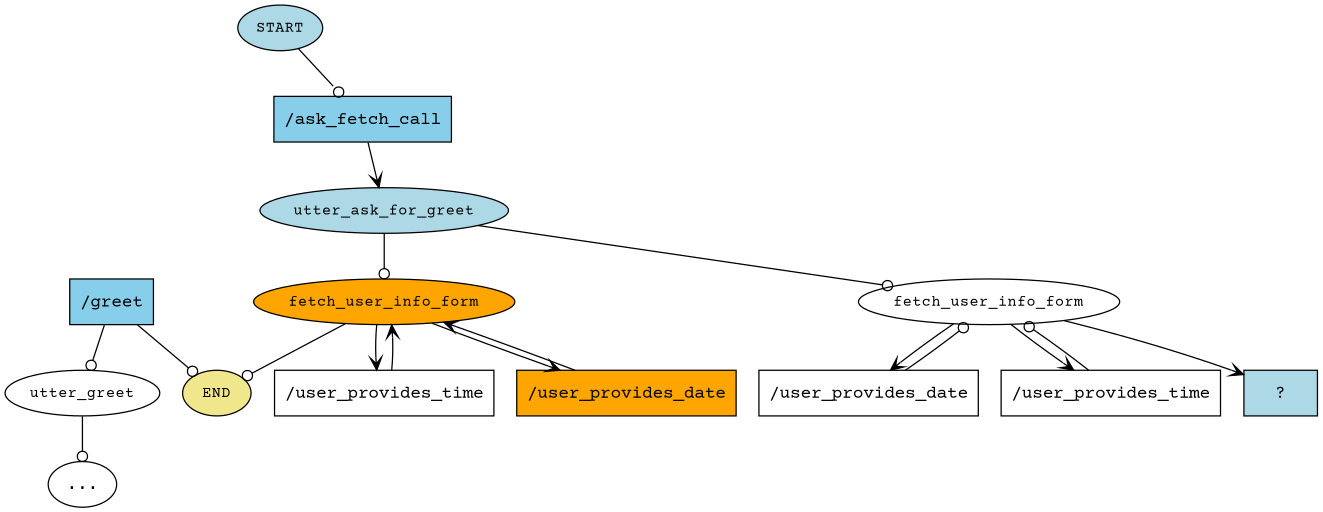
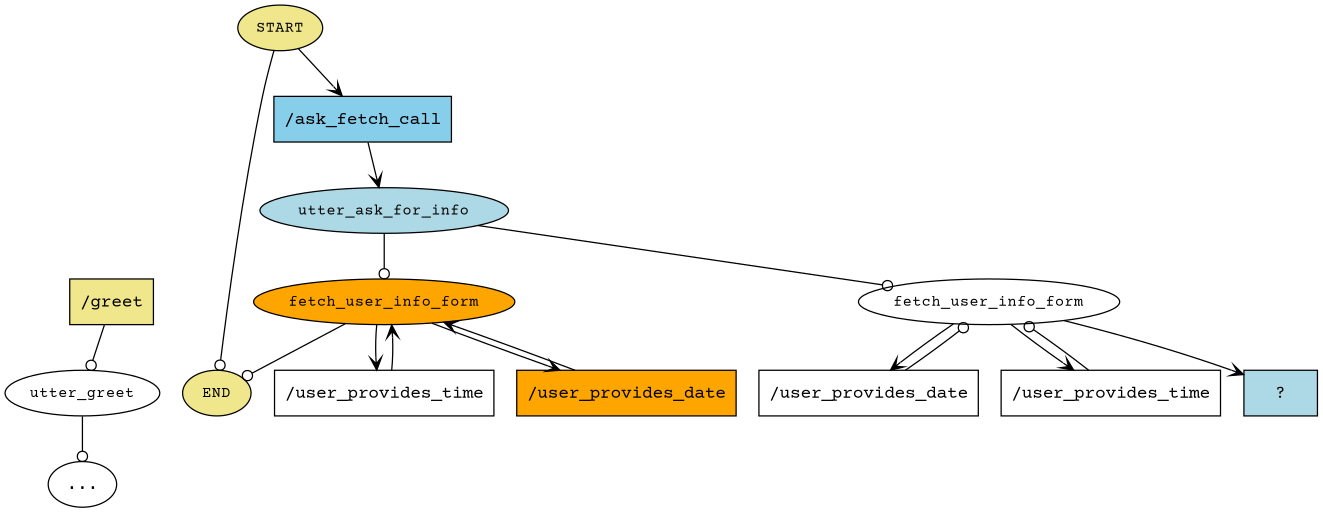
node "START": fillcolor lightblue -> khaki
edge "START" -> "/ask_fetch_call": arrowhead odot -> vee
node "utter_ask_for_greet": label "utter_ask_for_greet" -> "utter_ask_for_info"
node "/greet": fillcolor skyblue -> khaki
edge "/greet" -> "END": now "START" -> "END"
